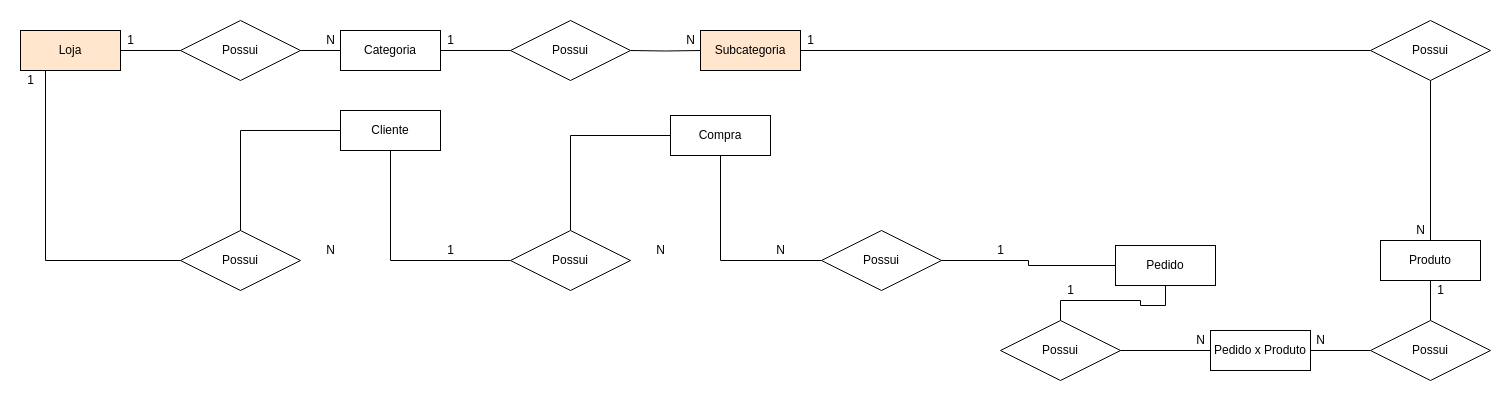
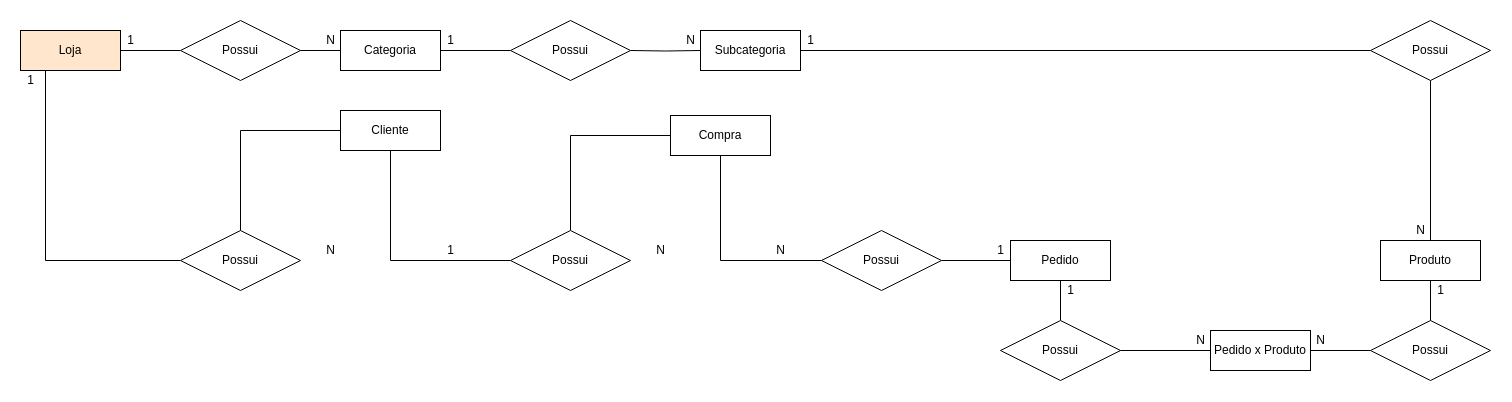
node "Subcategoria": fillcolor #ffe6cc -> #ffffff
node "Pedido": moved (1166, 266) -> (1061, 261)
